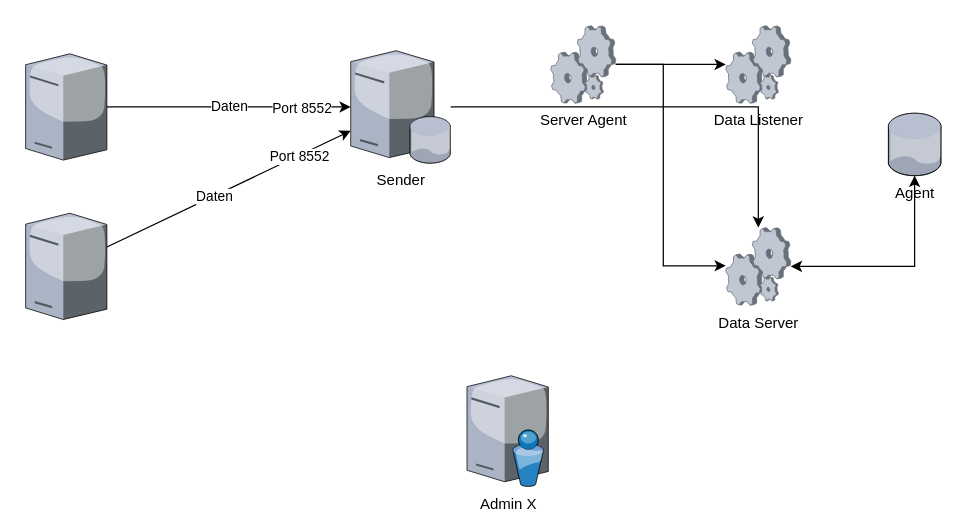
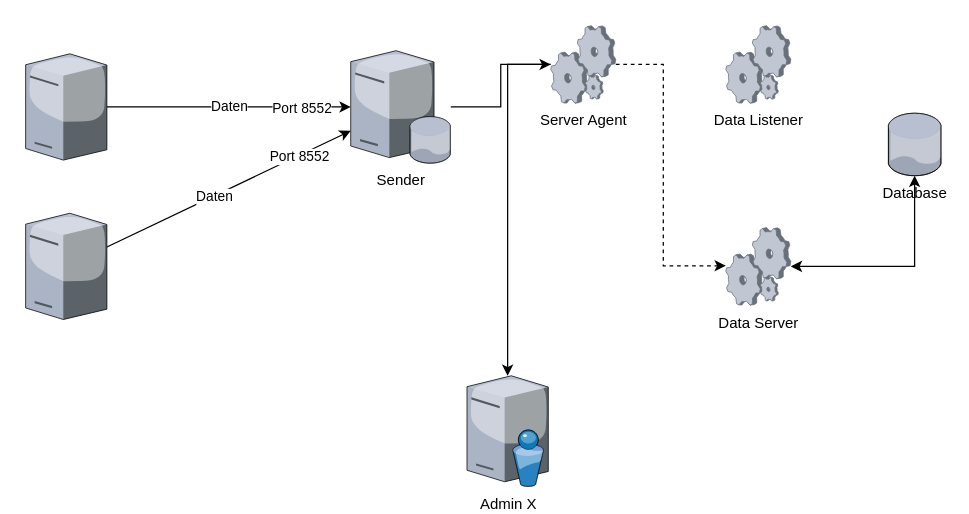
edge "Server Agent" -> "Data Listener": now "Server Agent" -> "Admin X"
edge "Sender" -> "Data Server": now "Sender" -> "Server Agent"
edge "Server Agent" -> "Data Server": style solid -> dashed
node "Agent": label "Agent" -> "Database"
